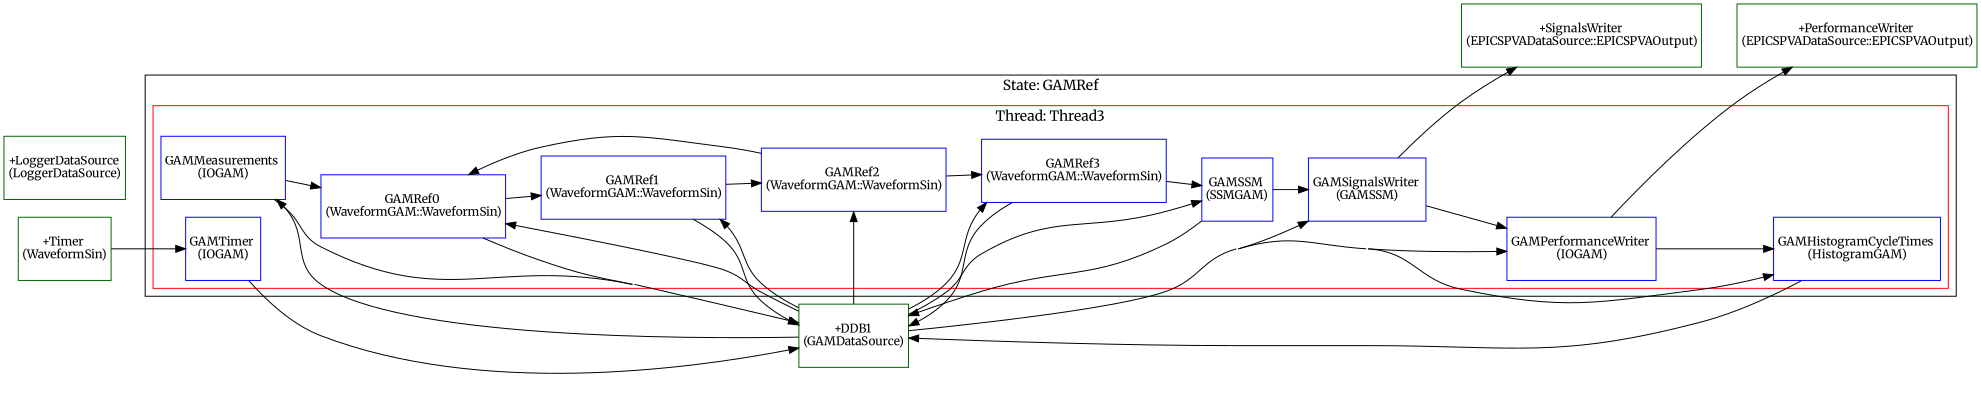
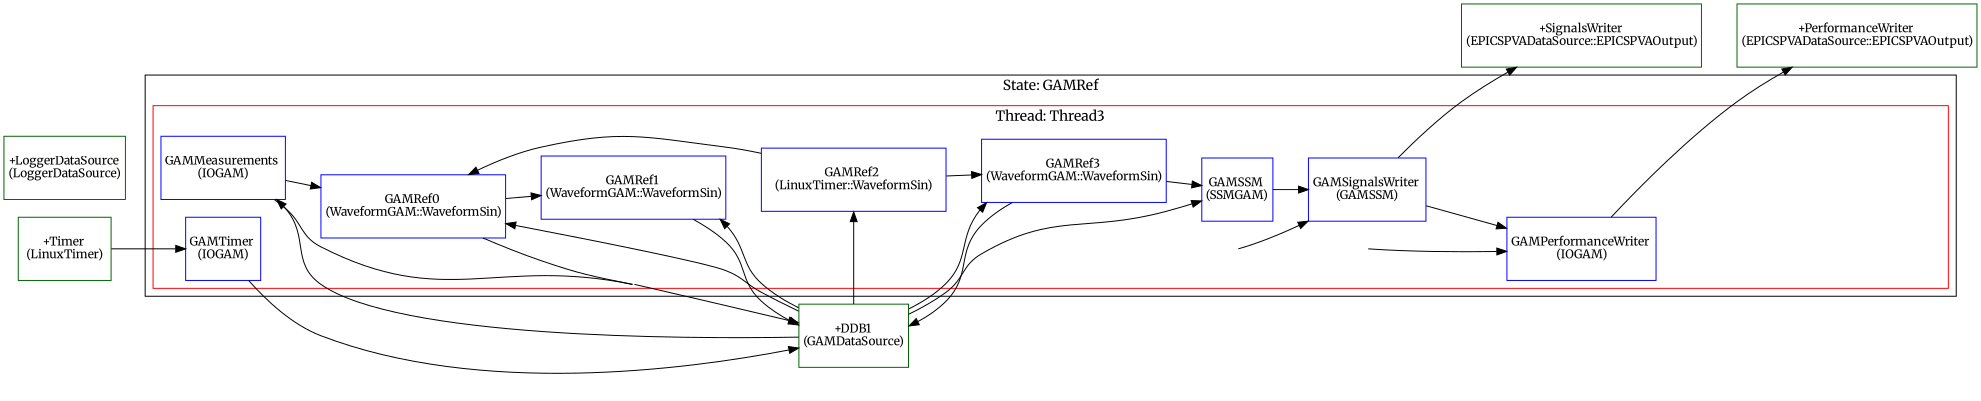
edge "GAMRef1" -> "GAMRef2": removed
node "GAMRef2": text "(WaveformGAM::WaveformSin)" -> "(LinuxTimer::WaveformSin)"
node "GAMHistogramCycleTimes": removed
node "+Timer": text "(WaveformSin)" -> "(LinuxTimer)"
edge "GAMSSM" -> "+DDB1": removed
